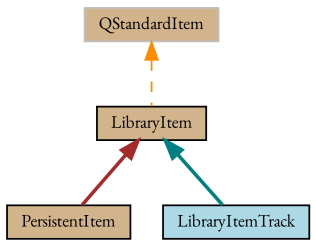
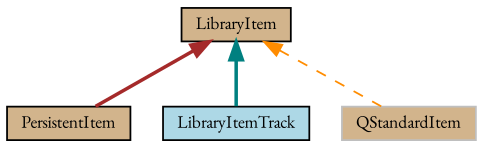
edge "LibraryItem" -> "QStandardItem": reversed
